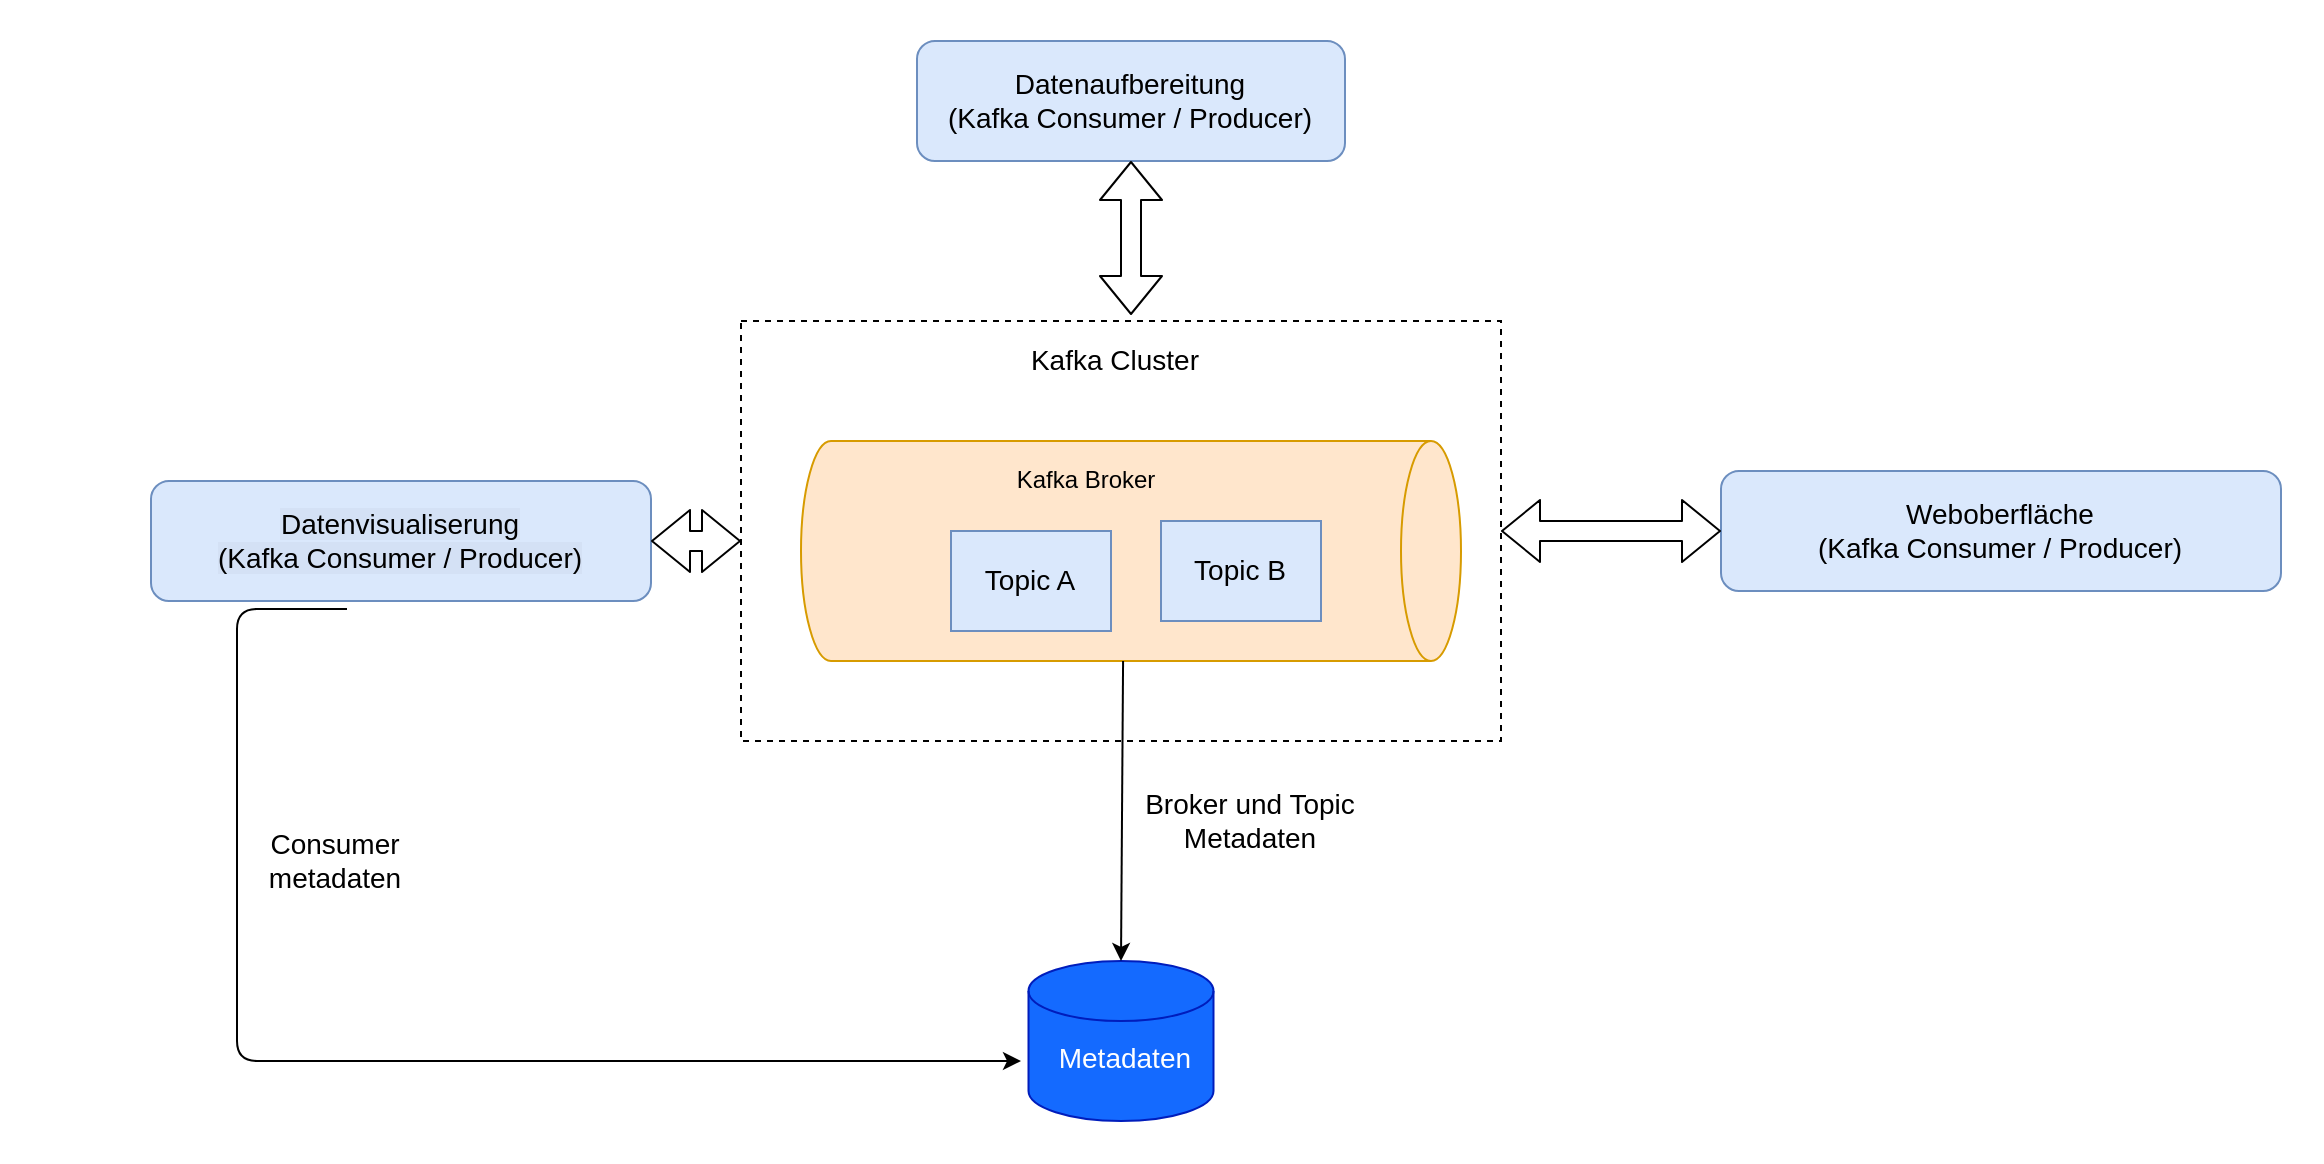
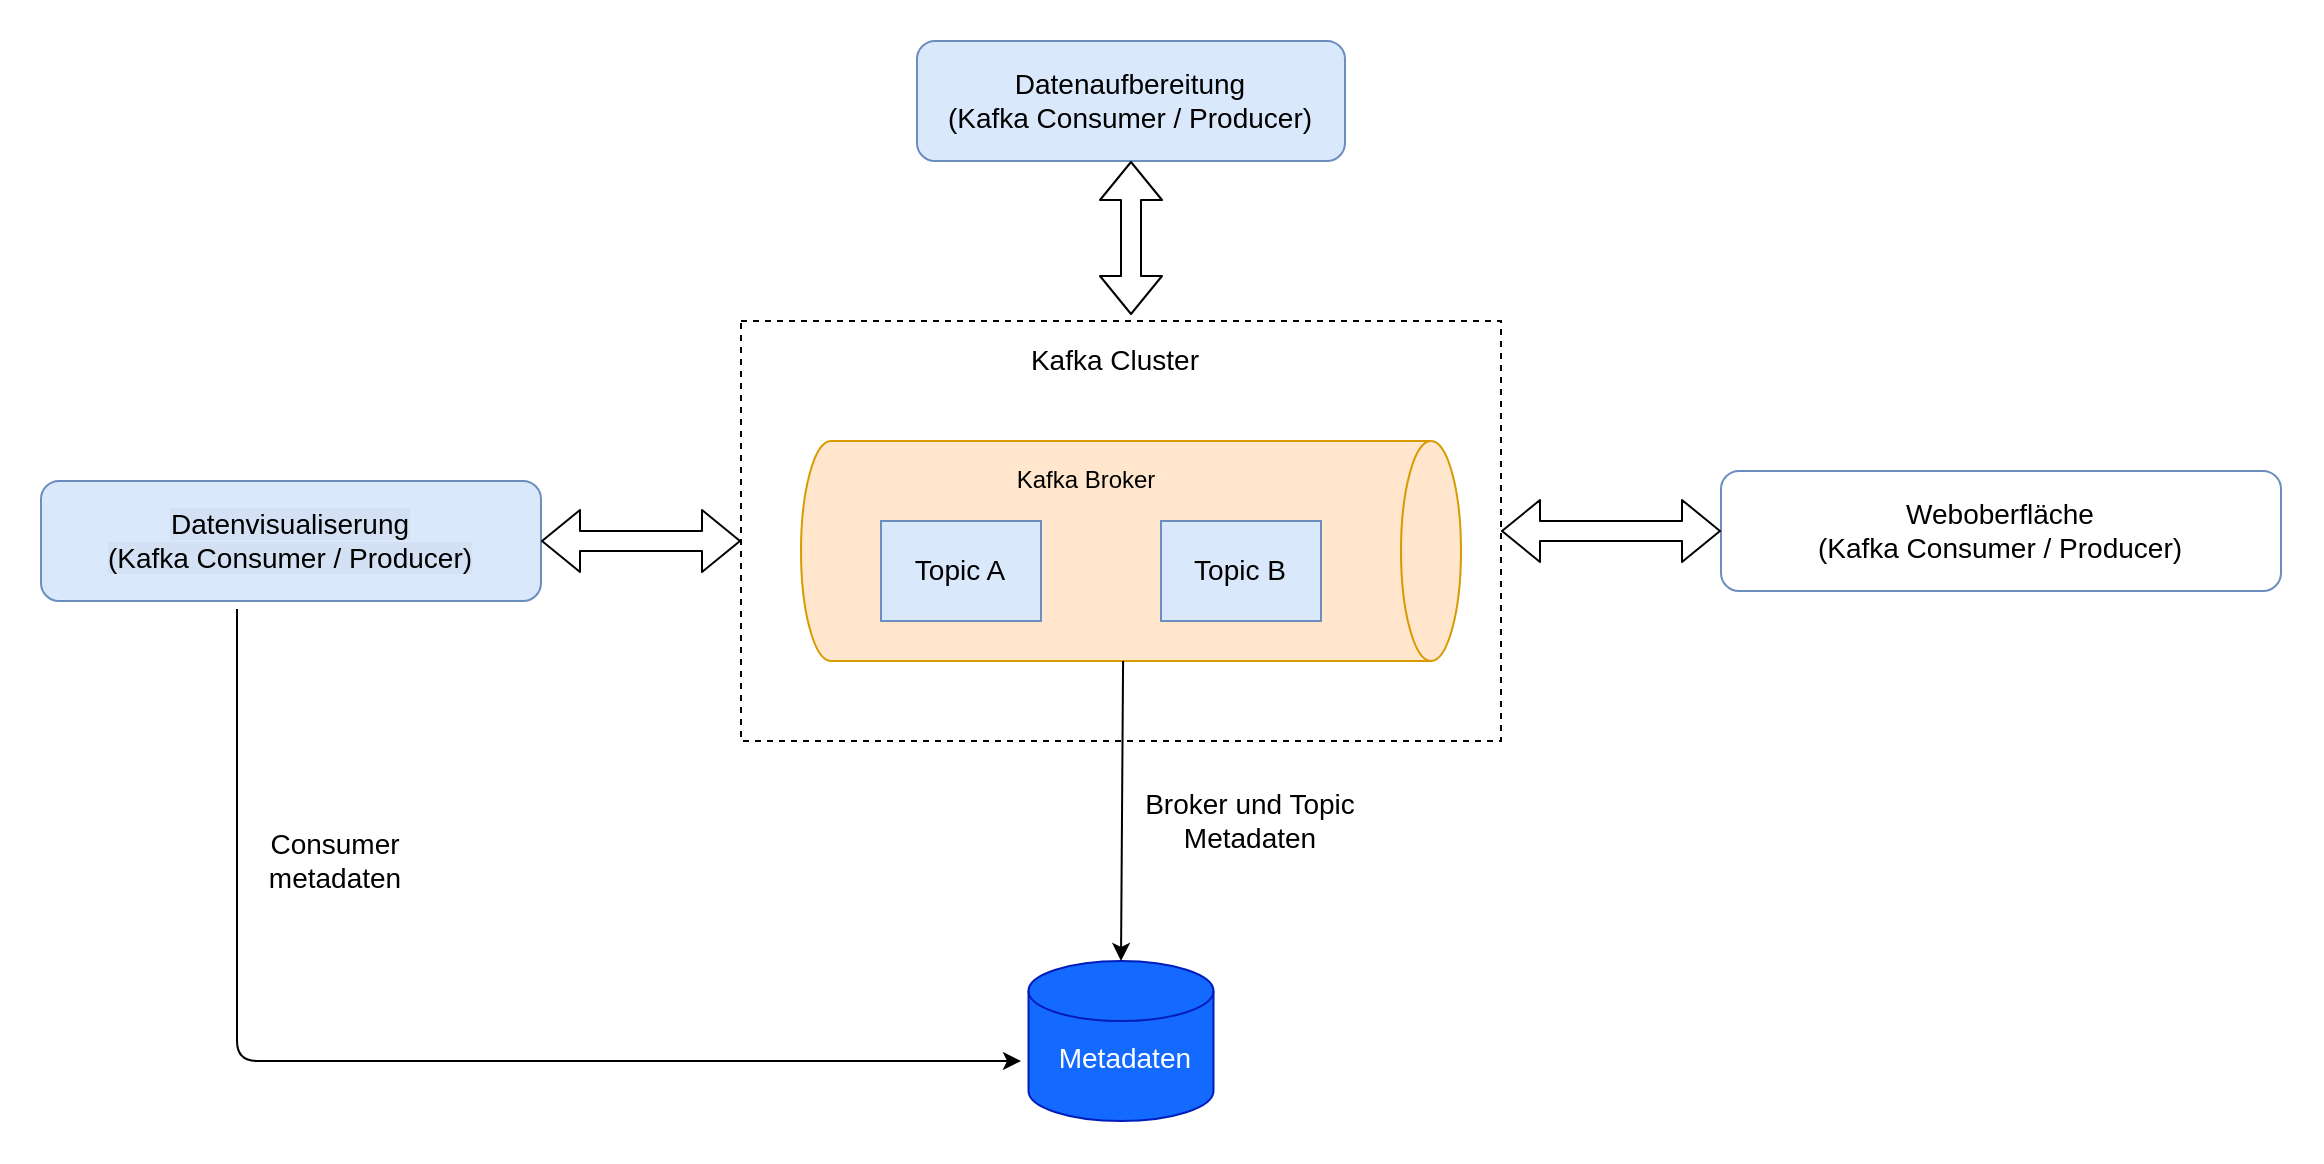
node "Weboberfläche (Kafka Consumer / Producer)": fillcolor #dae8fc -> #ffffff
node "Datenvisualiserung (Kafka Consumer / Producer)": moved (401, 541) -> (291, 541)
node "Topic A": moved (1031, 581) -> (961, 571)
